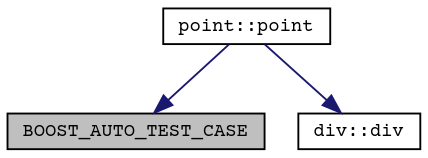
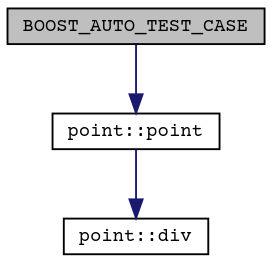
edge "point::point" -> "BOOST_AUTO_TEST_CASE": reversed
node "div::div": label "div::div" -> "point::div"
